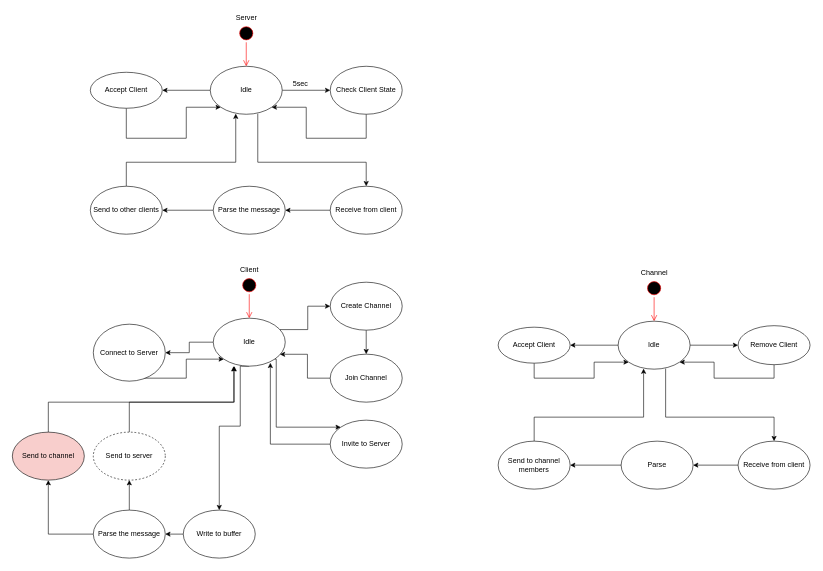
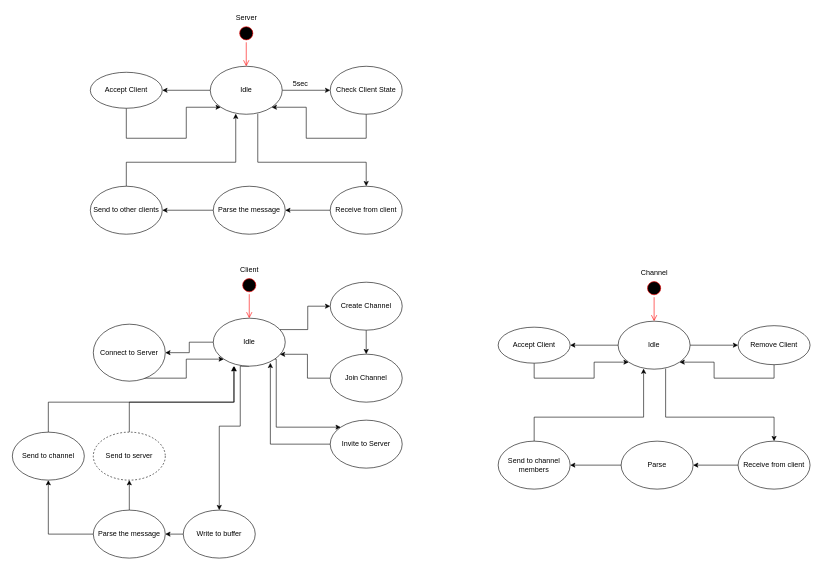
node "Send to channel": fillcolor #f8cecc -> #ffffff
